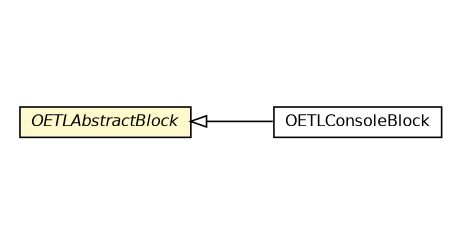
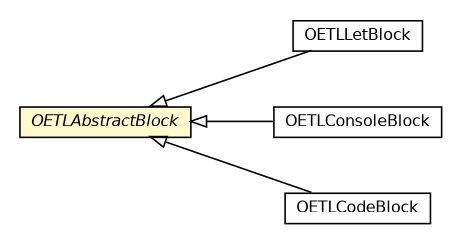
node "OETLLetBlock": added
node "OETLCodeBlock": added
